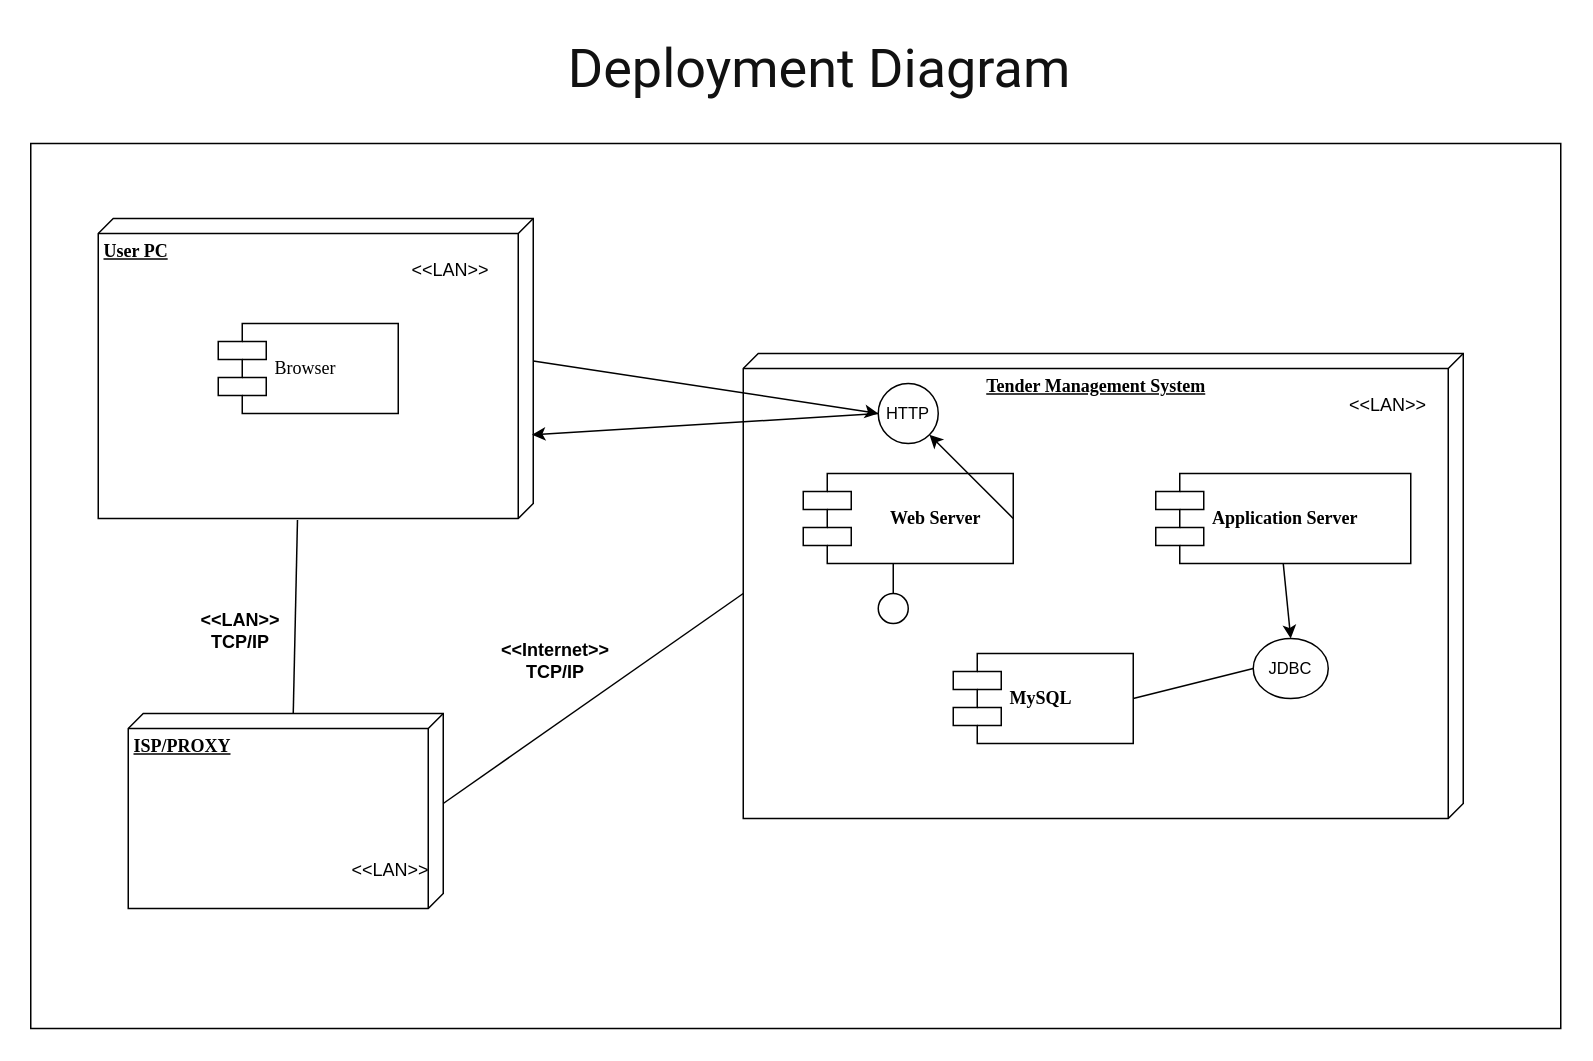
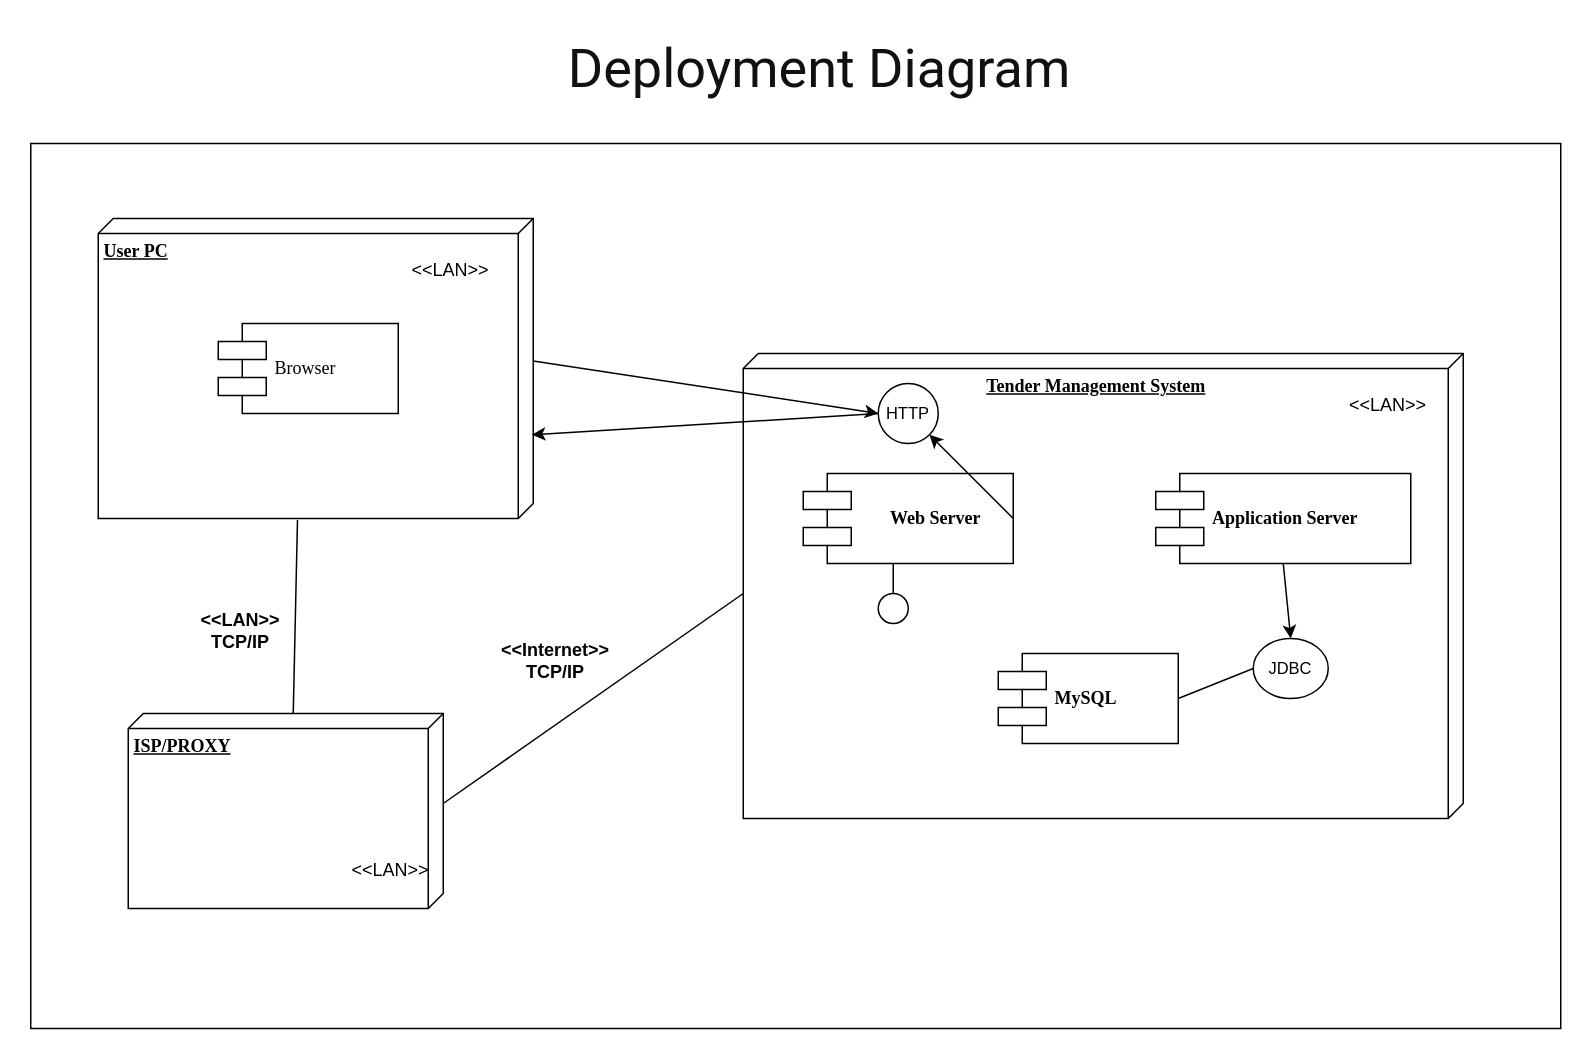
node "MySQL": moved (1043, 698) -> (1088, 698)
